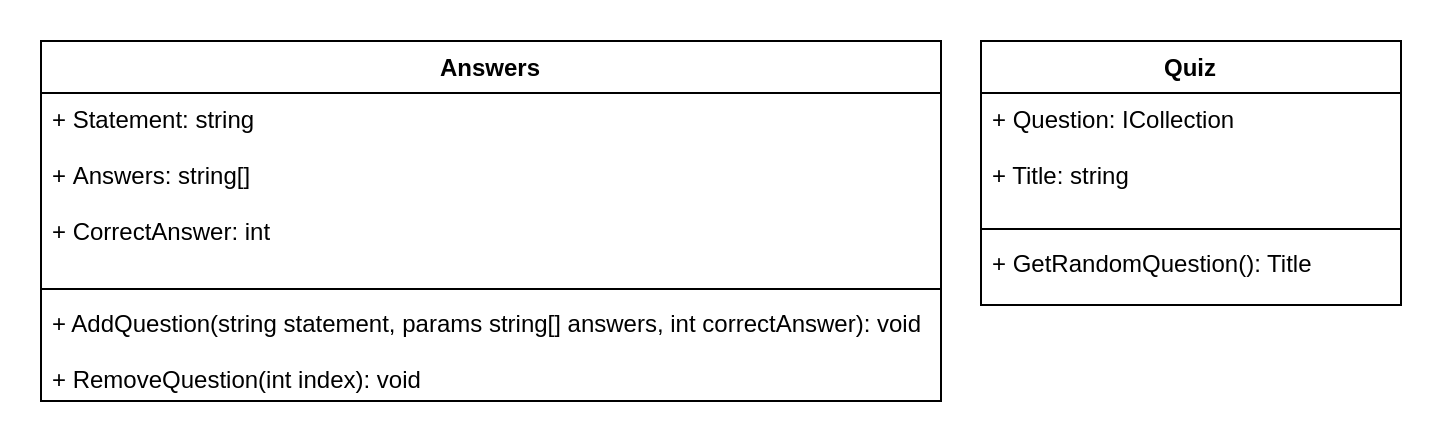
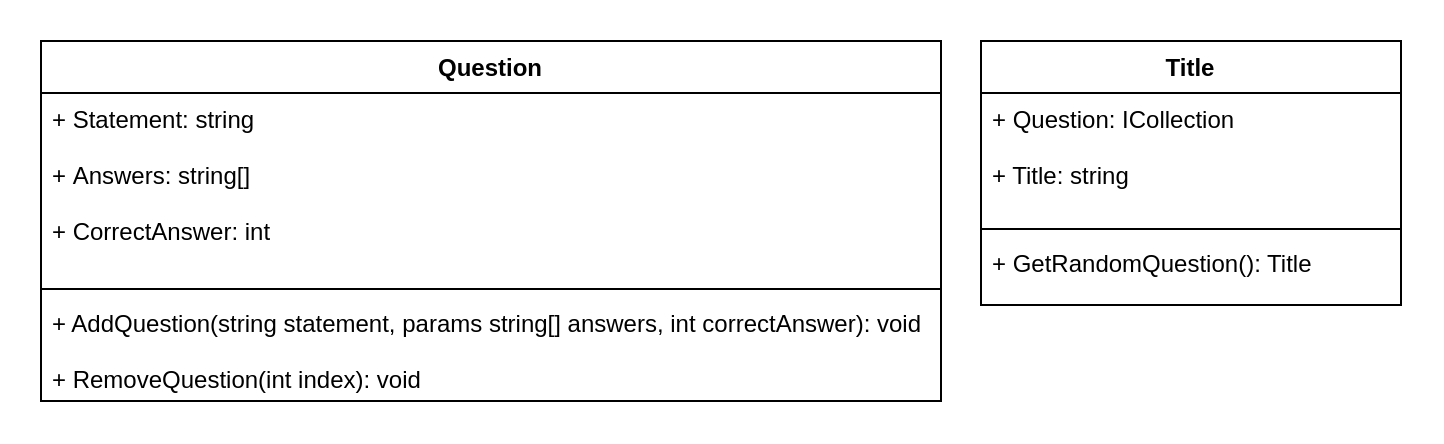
node "Answers": label "Answers" -> "Question"
node "Quiz": label "Quiz" -> "Title"
